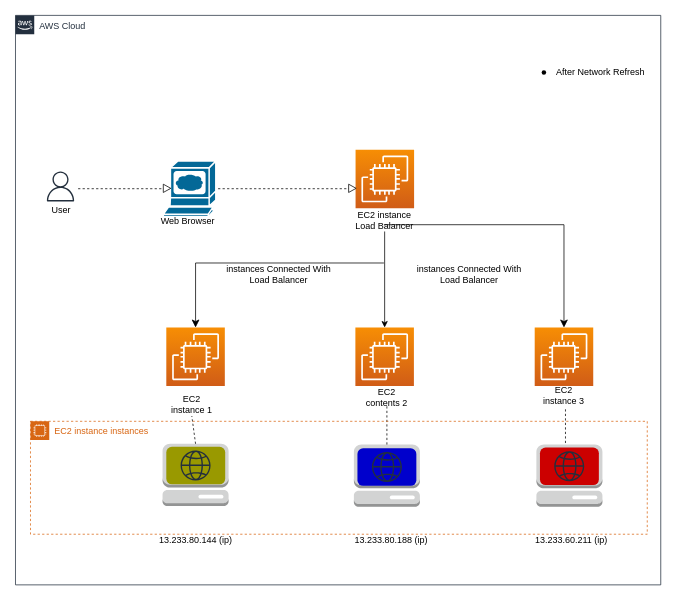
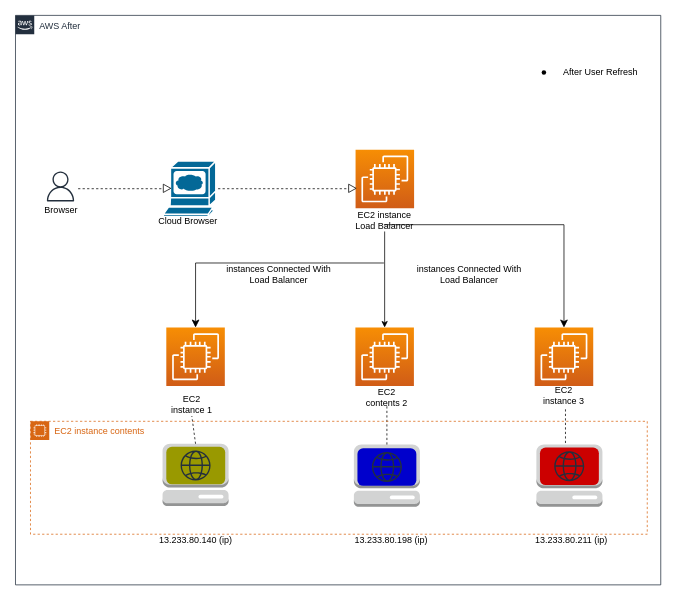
node "AWS Cloud": label "AWS Cloud" -> "AWS After"
node "After Network Refresh": label "After Network Refresh" -> "After User Refresh"
node "User": label "User" -> "Browser"
node "Web Browser": label "Web Browser" -> "Cloud Browser"
node "EC2 instance instances": label "EC2 instance instances" -> "EC2 instance contents"
node "13.233.80.144 (ip)": label "13.233.80.144 (ip)" -> "13.233.80.140 (ip)"
node "13.233.80.188 (ip)": label "13.233.80.188 (ip)" -> "13.233.80.198 (ip)"
node "13.233.60.211 (ip)": label "13.233.60.211 (ip)" -> "13.233.80.211 (ip)"
